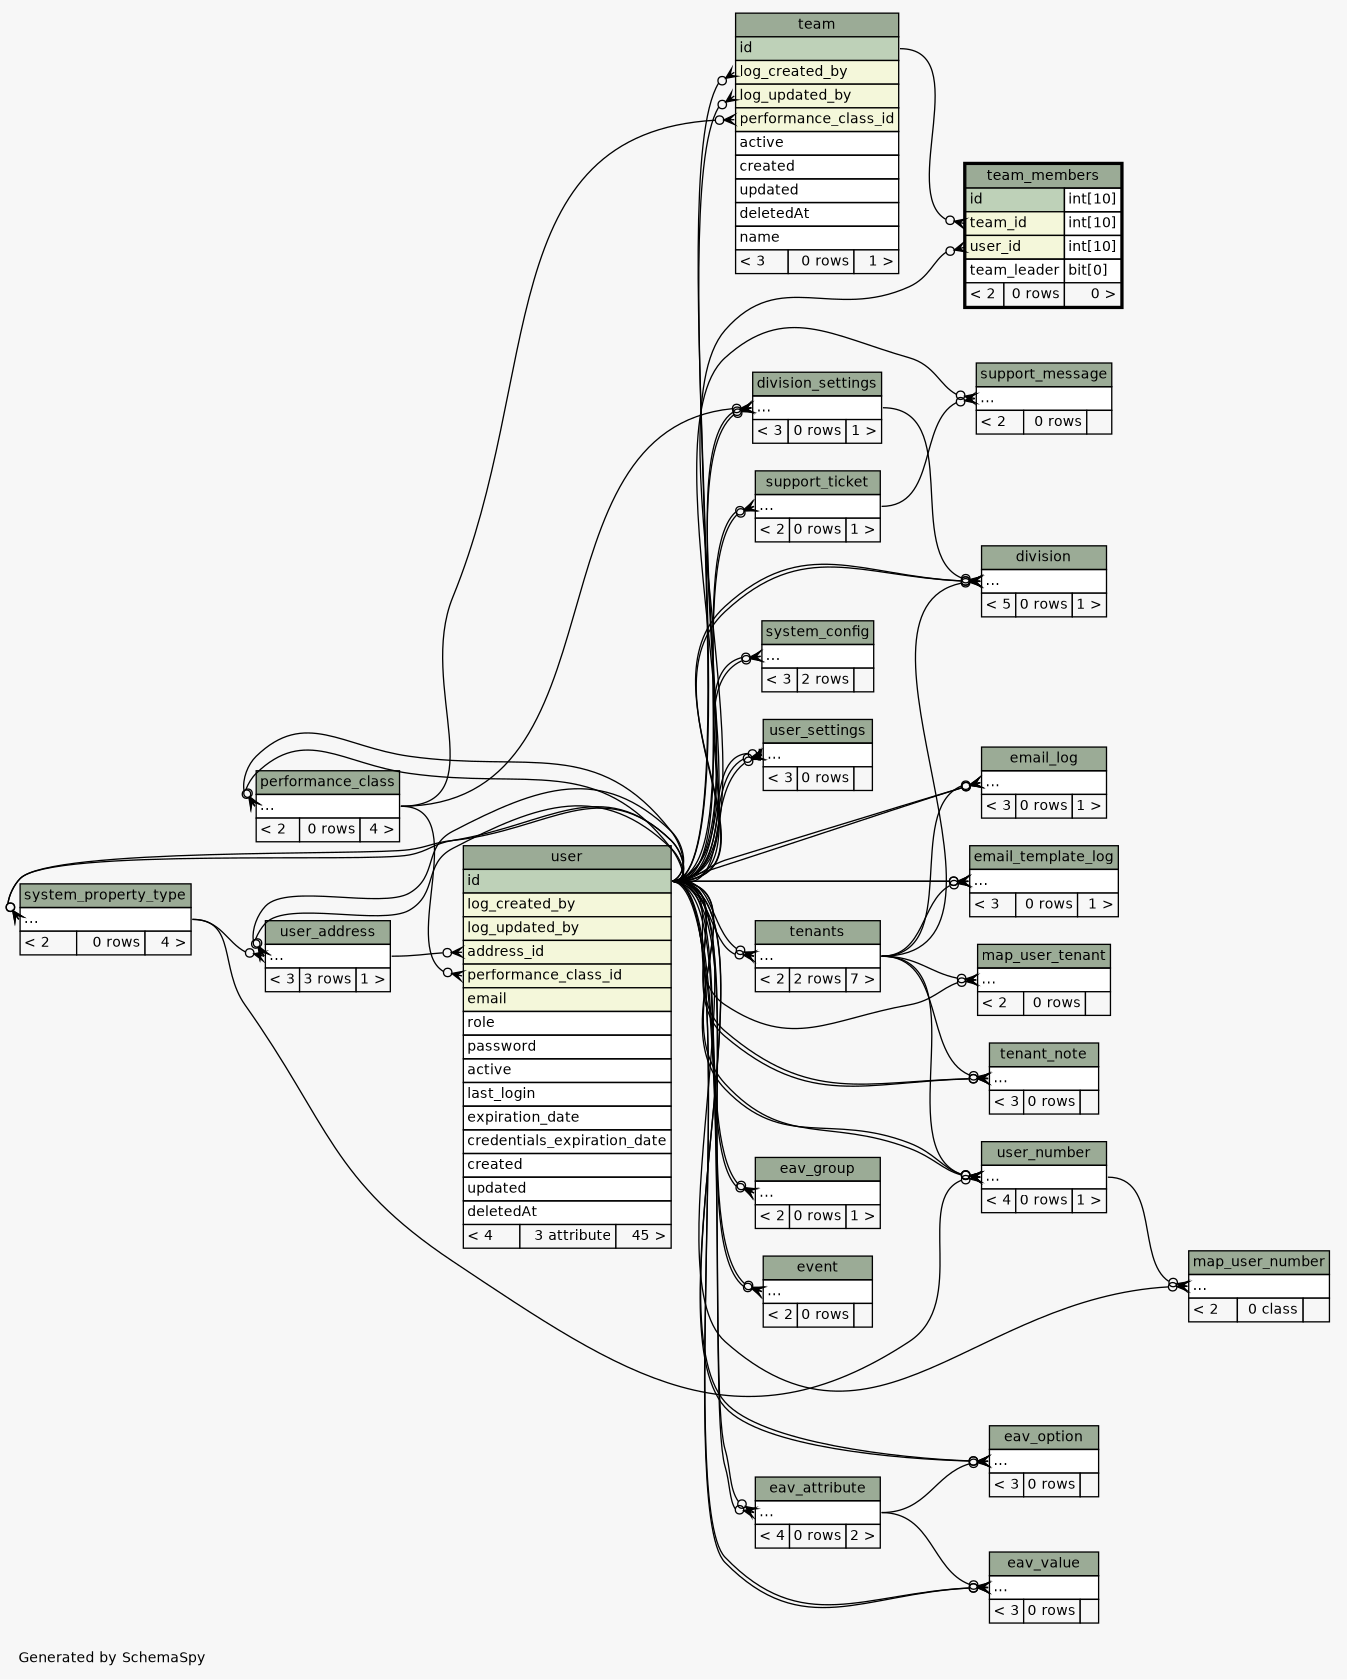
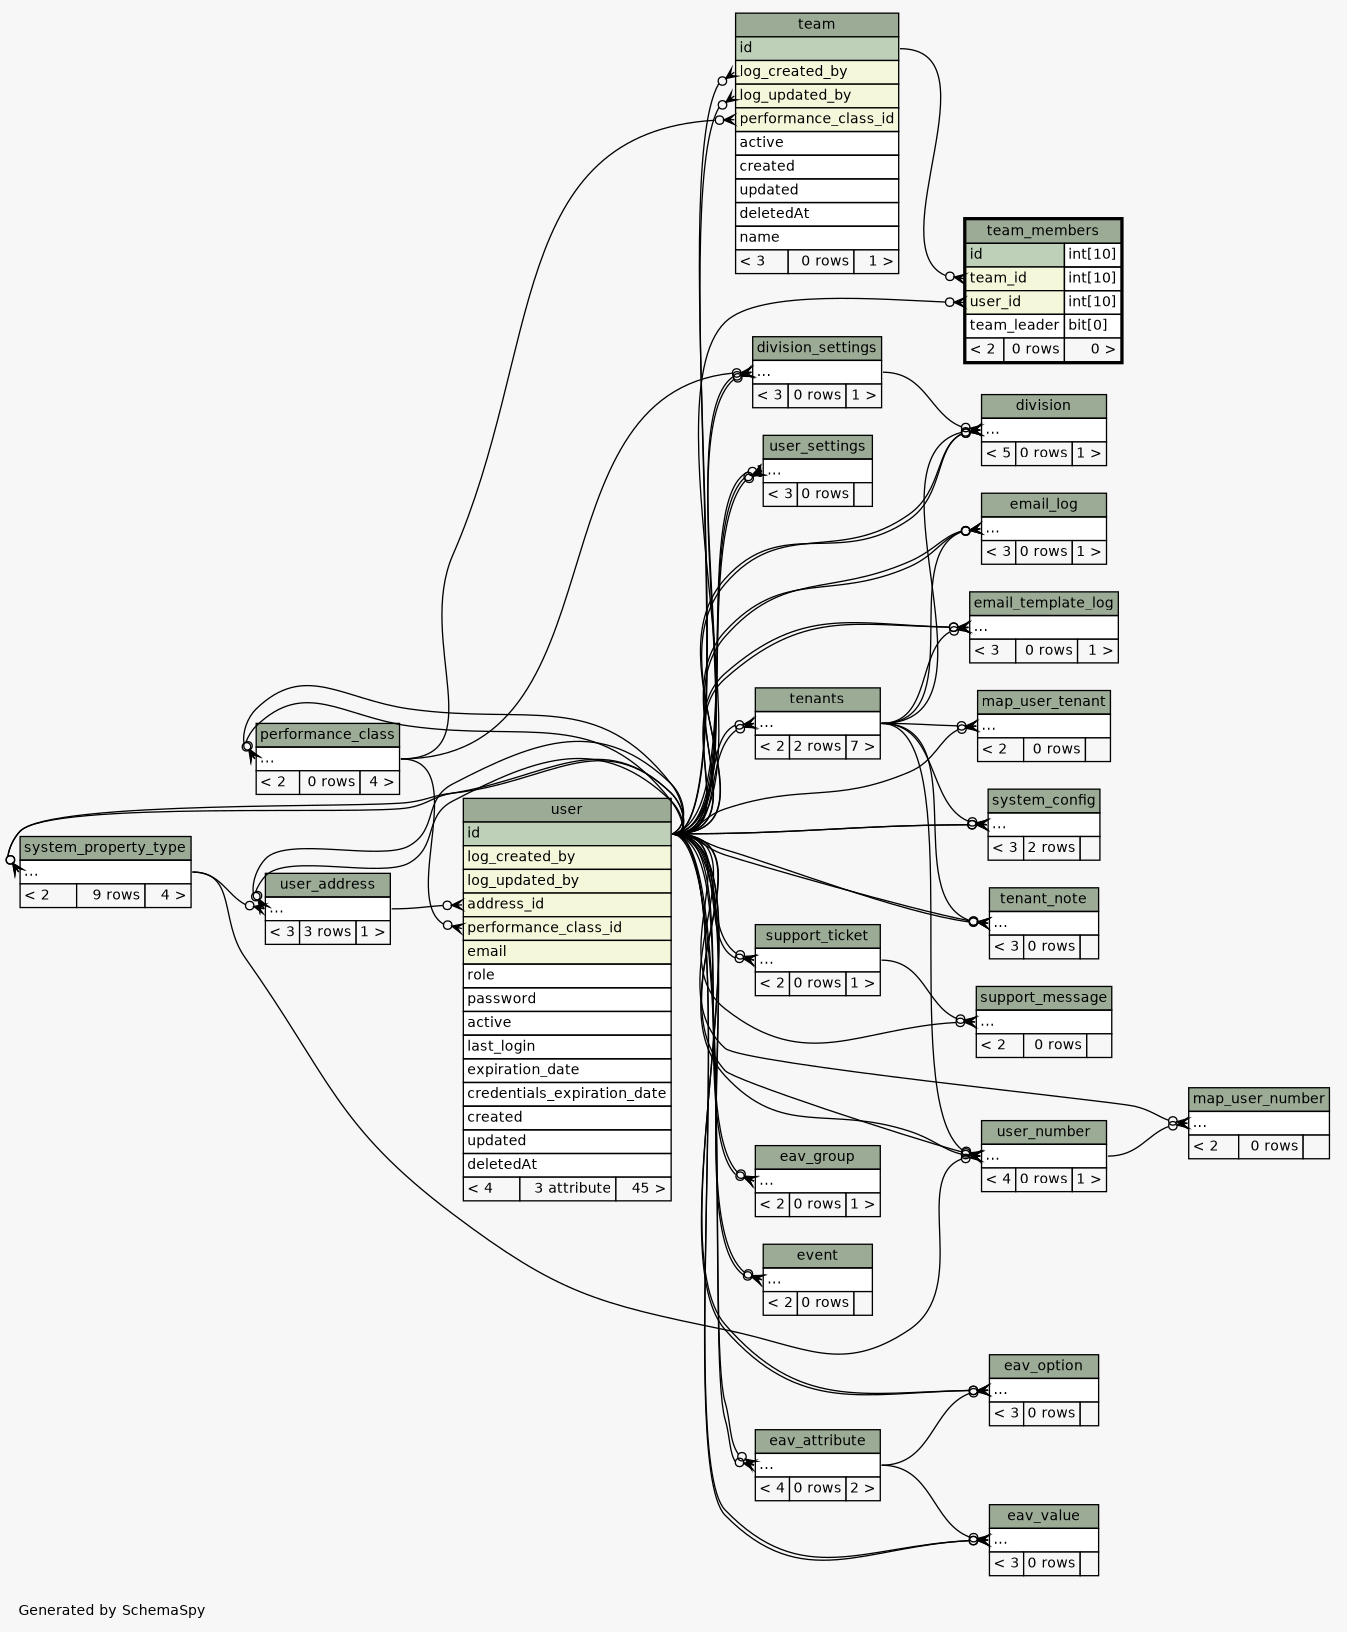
edge "tenants" -> "system_config": added
node "system_property_type": text "0 rows" -> "9 rows"
node "map_user_number": text "0 class" -> "0 rows"
